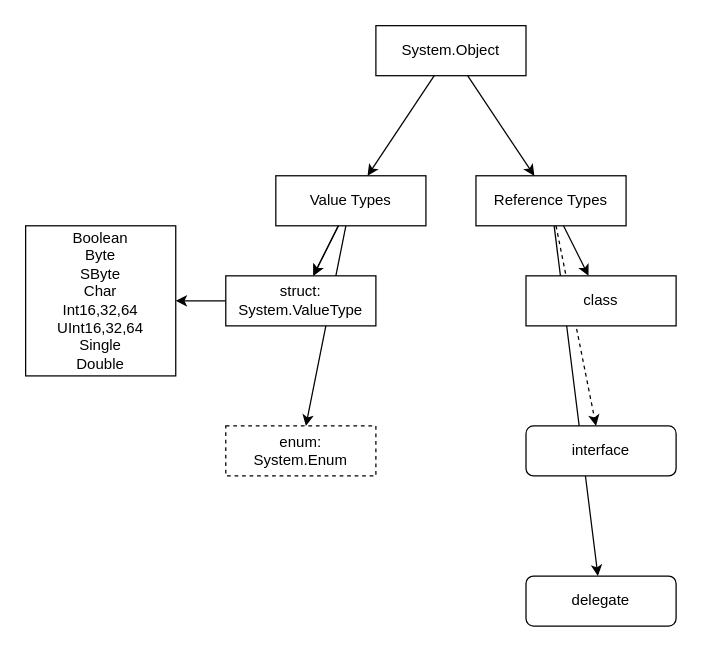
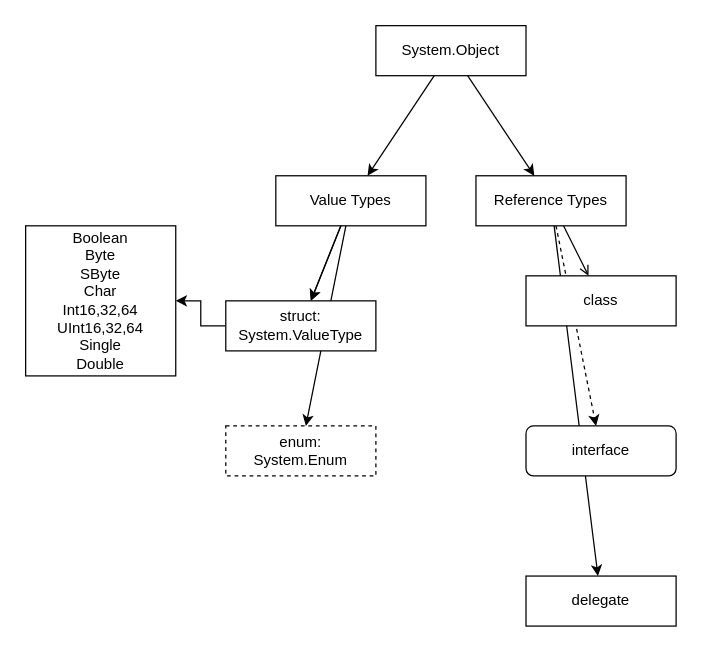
edge "Reference Types" -> "class": arrowhead classic -> open
node "struct: System.ValueType": moved (301, 301) -> (301, 326)
node "delegate": shape rounded rectangle -> rectangle
